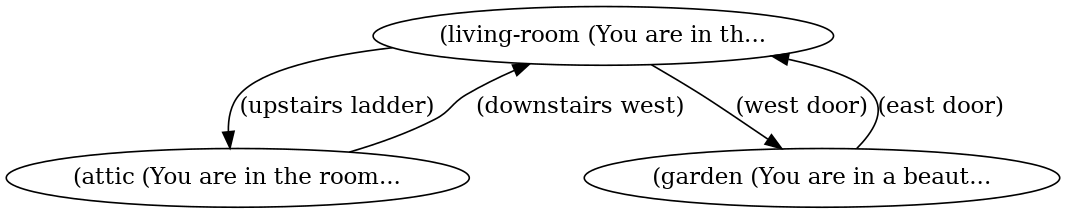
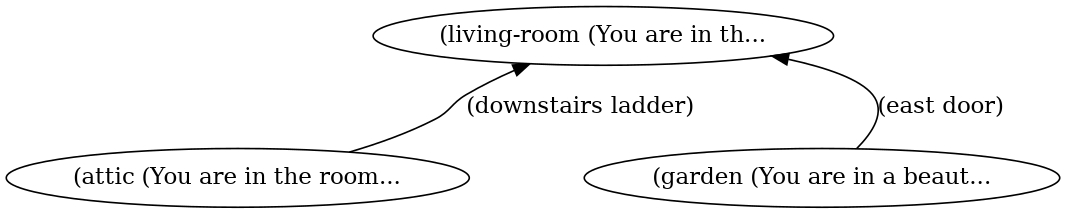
edge "(living-room (You are in th..." -> "(attic (You are in the room...": removed, label "(upstairs ladder)"
edge "(living-room (You are in th..." -> "(garden (You are in a beaut...": removed, label "(west door)"
edge "(attic (You are in the room..." -> "(living-room (You are in th...": label "(downstairs west)" -> "(downstairs ladder)"
